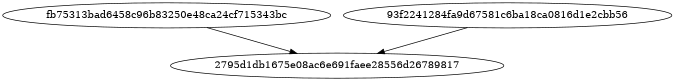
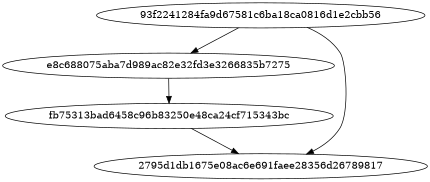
node "e8c688075aba7d989ac82e32fd3e3266835b7275": added
node "2795d1db1675e08ac6e691faee28556d26789817": label "2795d1db1675e08ac6e691faee28556d26789817" -> "2795d1db1675e08ac6e691faee28356d26789817"
